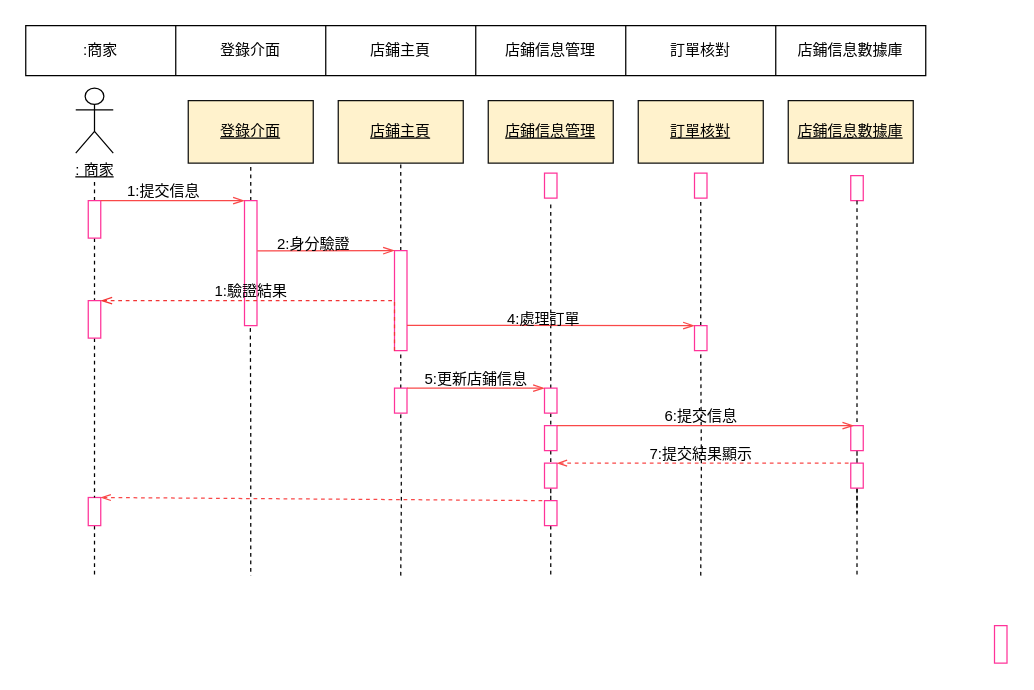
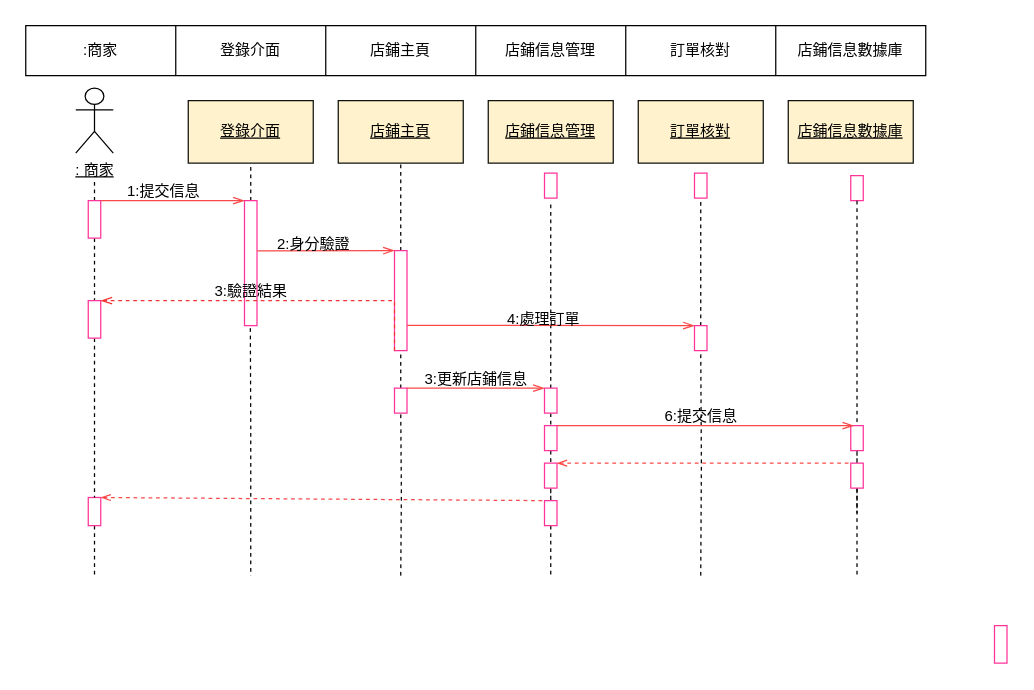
node "1:驗證結果": label "1:驗證結果" -> "3:驗證結果"
node "5:更新店鋪信息": label "5:更新店鋪信息" -> "3:更新店鋪信息"
node "7:提交結果顯示": removed
